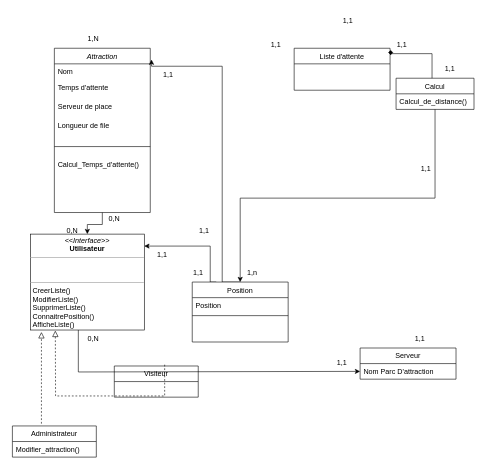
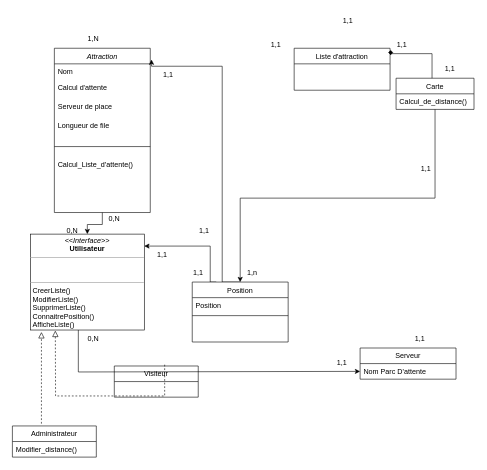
node "Liste d'attente": label "Liste d'attente" -> "Liste d'attraction"
node "Calcul": label "Calcul" -> "Carte"
node "Temps d'attente": label "Temps d'attente" -> "Calcul d'attente"
node "Calcul_Temps_d'attente()": label "Calcul_Temps_d'attente()" -> "Calcul_Liste_d'attente()"
node "Nom Parc D'attraction": label "Nom Parc D'attraction" -> "Nom Parc D'attente"
node "Modifier_attraction()": label "Modifier_attraction()" -> "Modifier_distance()"
